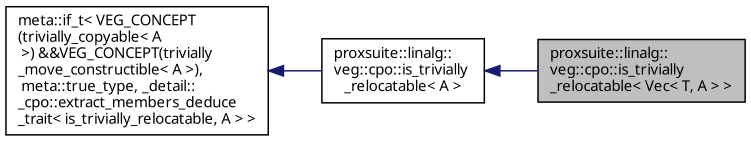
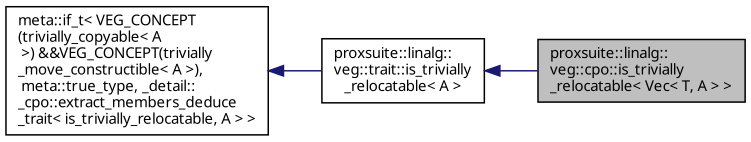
node "proxsuite::linalg:: veg::cpo::is_trivially _relocatable< A >": label "proxsuite::linalg:: veg::cpo::is_trivially _relocatable< A >" -> "proxsuite::linalg:: veg::trait::is_trivially _relocatable< A >"
